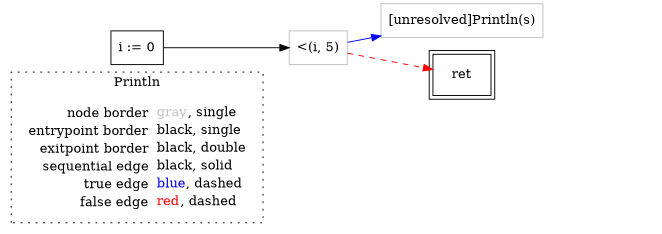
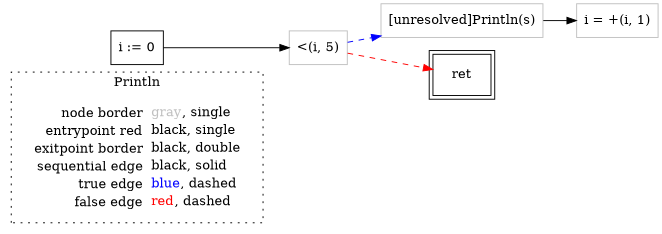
node "i = +(i, 1)": added
edge "<(i, 5)" -> "[unresolved]Println(s)": style solid -> dashed
node "node border": text "entrypoint border" -> "entrypoint red"
